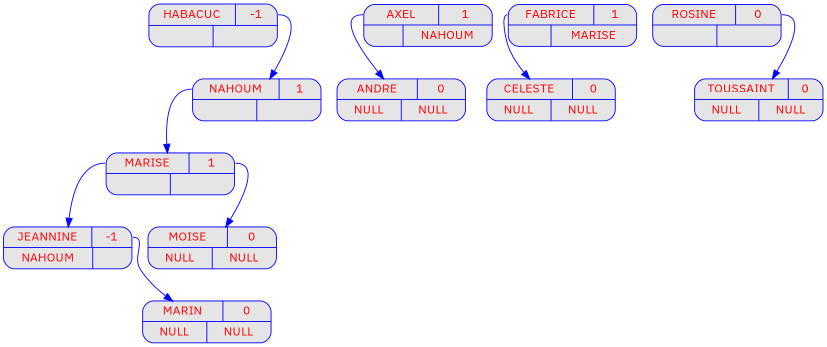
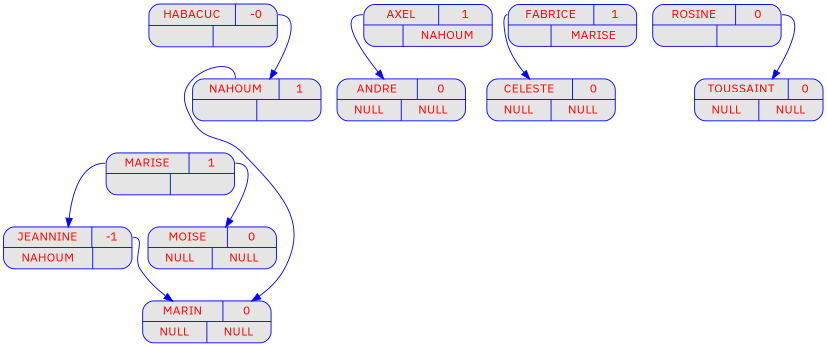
node "HABACUC": text "-1" -> "-0"
edge "NAHOUM" -> "MARISE": now "NAHOUM" -> "MARIN"
